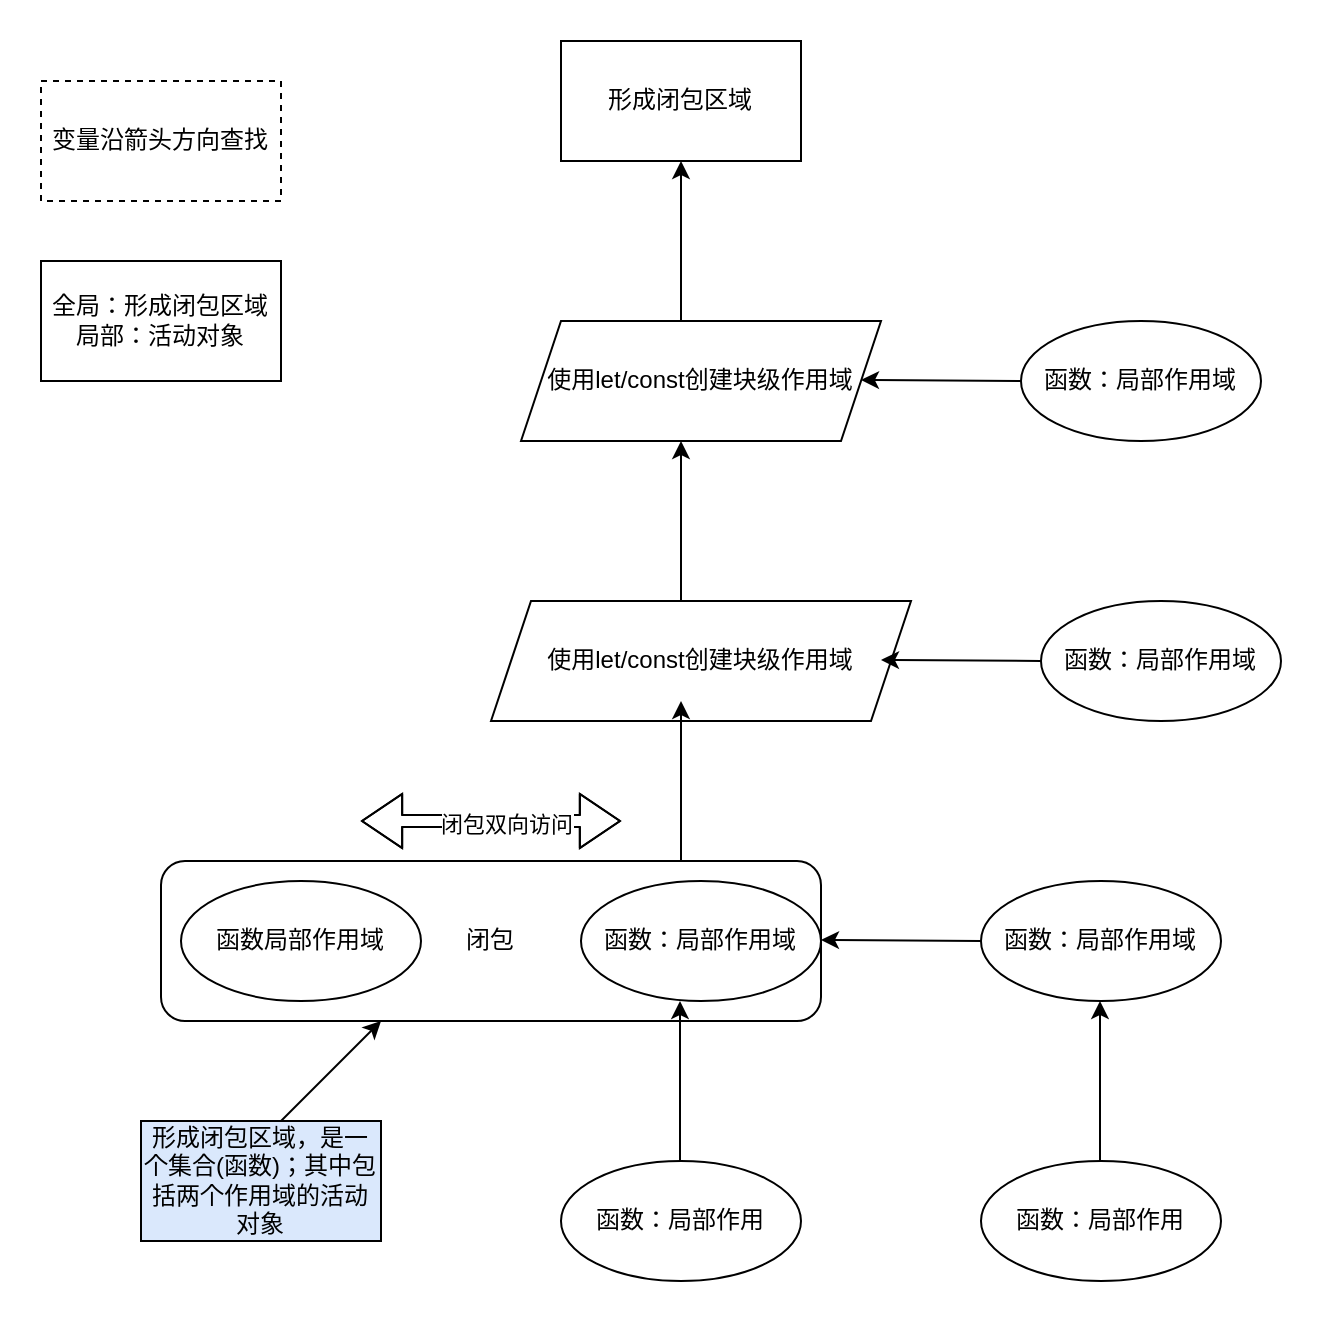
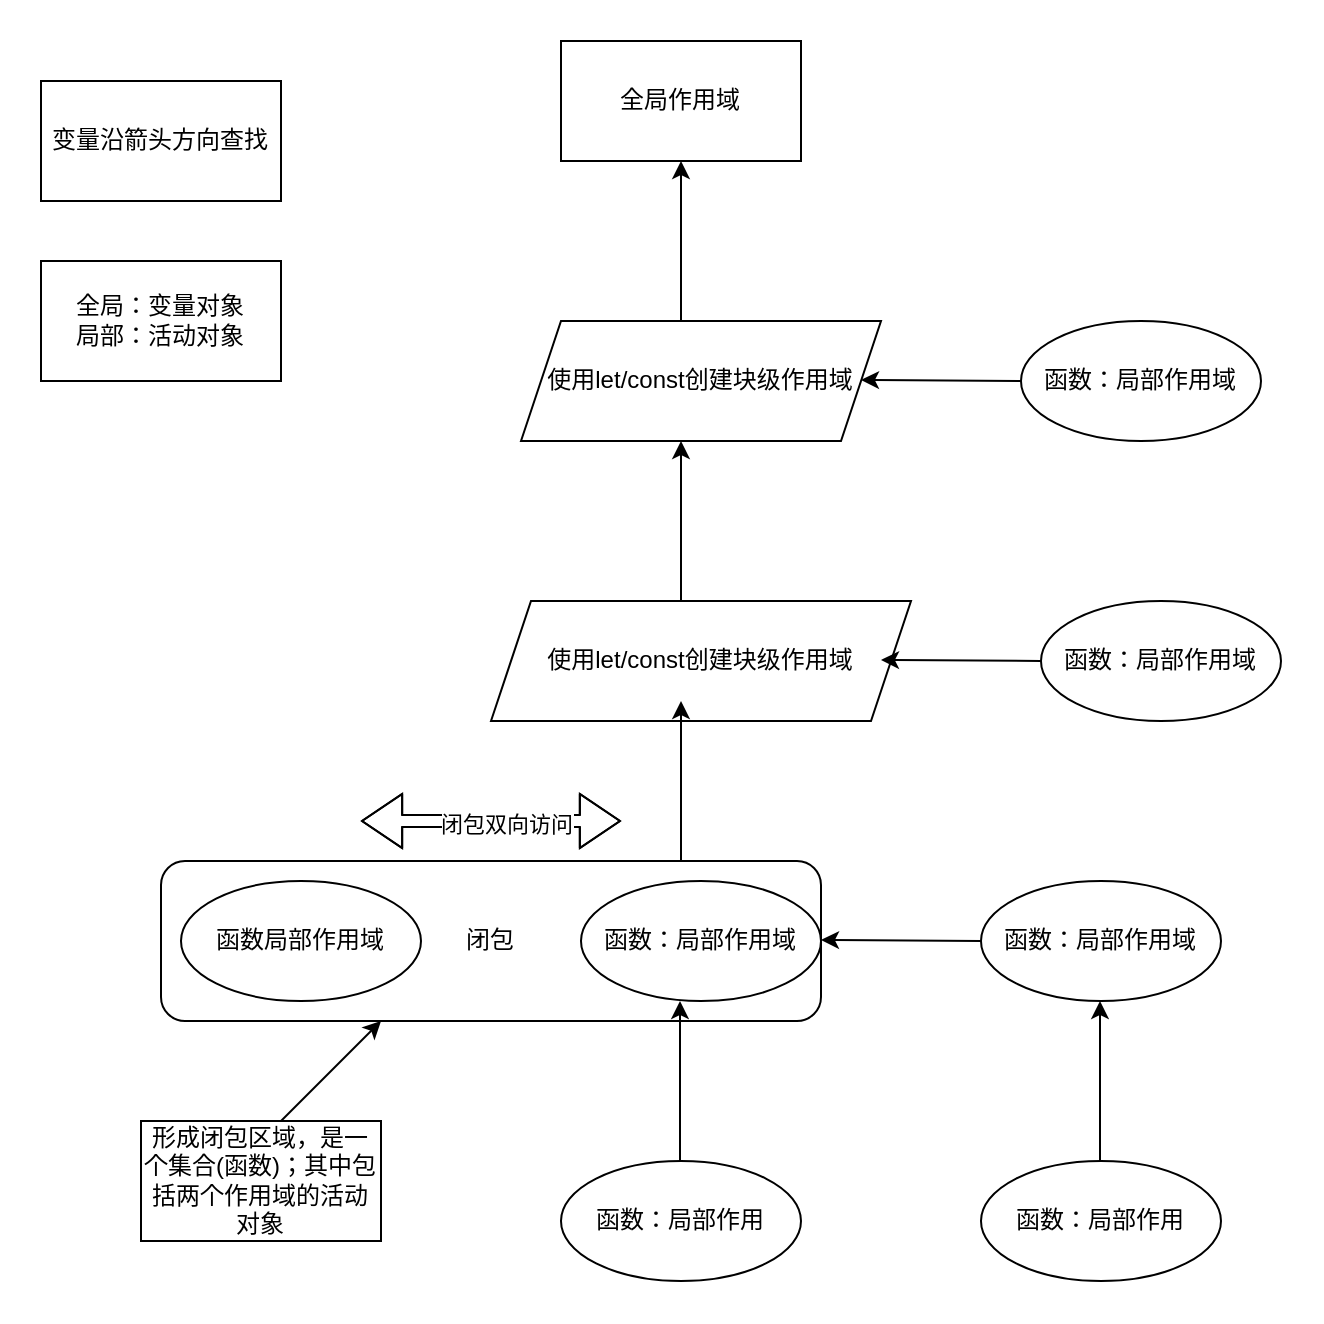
node "形成闭包区域": label "形成闭包区域" -> "全局作用域"
node "变量沿箭头方向查找": style dashed -> solid
node "全局：形成闭包区域 局部：活动对象": label "全局：形成闭包区域 局部：活动对象" -> "全局：变量对象 局部：活动对象"
node "形成闭包区域，是一个集合(函数)；其中包括两个作用域的活动对象": fillcolor #dae8fc -> #ffffff
